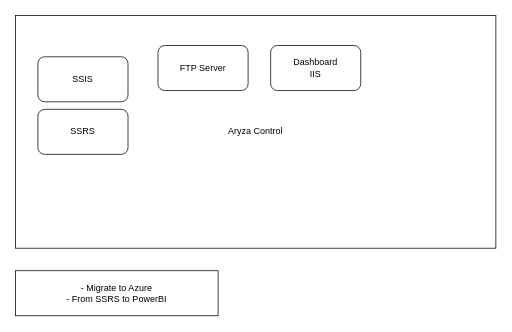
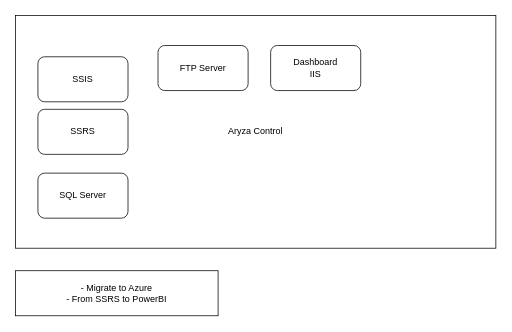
node "SQL Server": added
